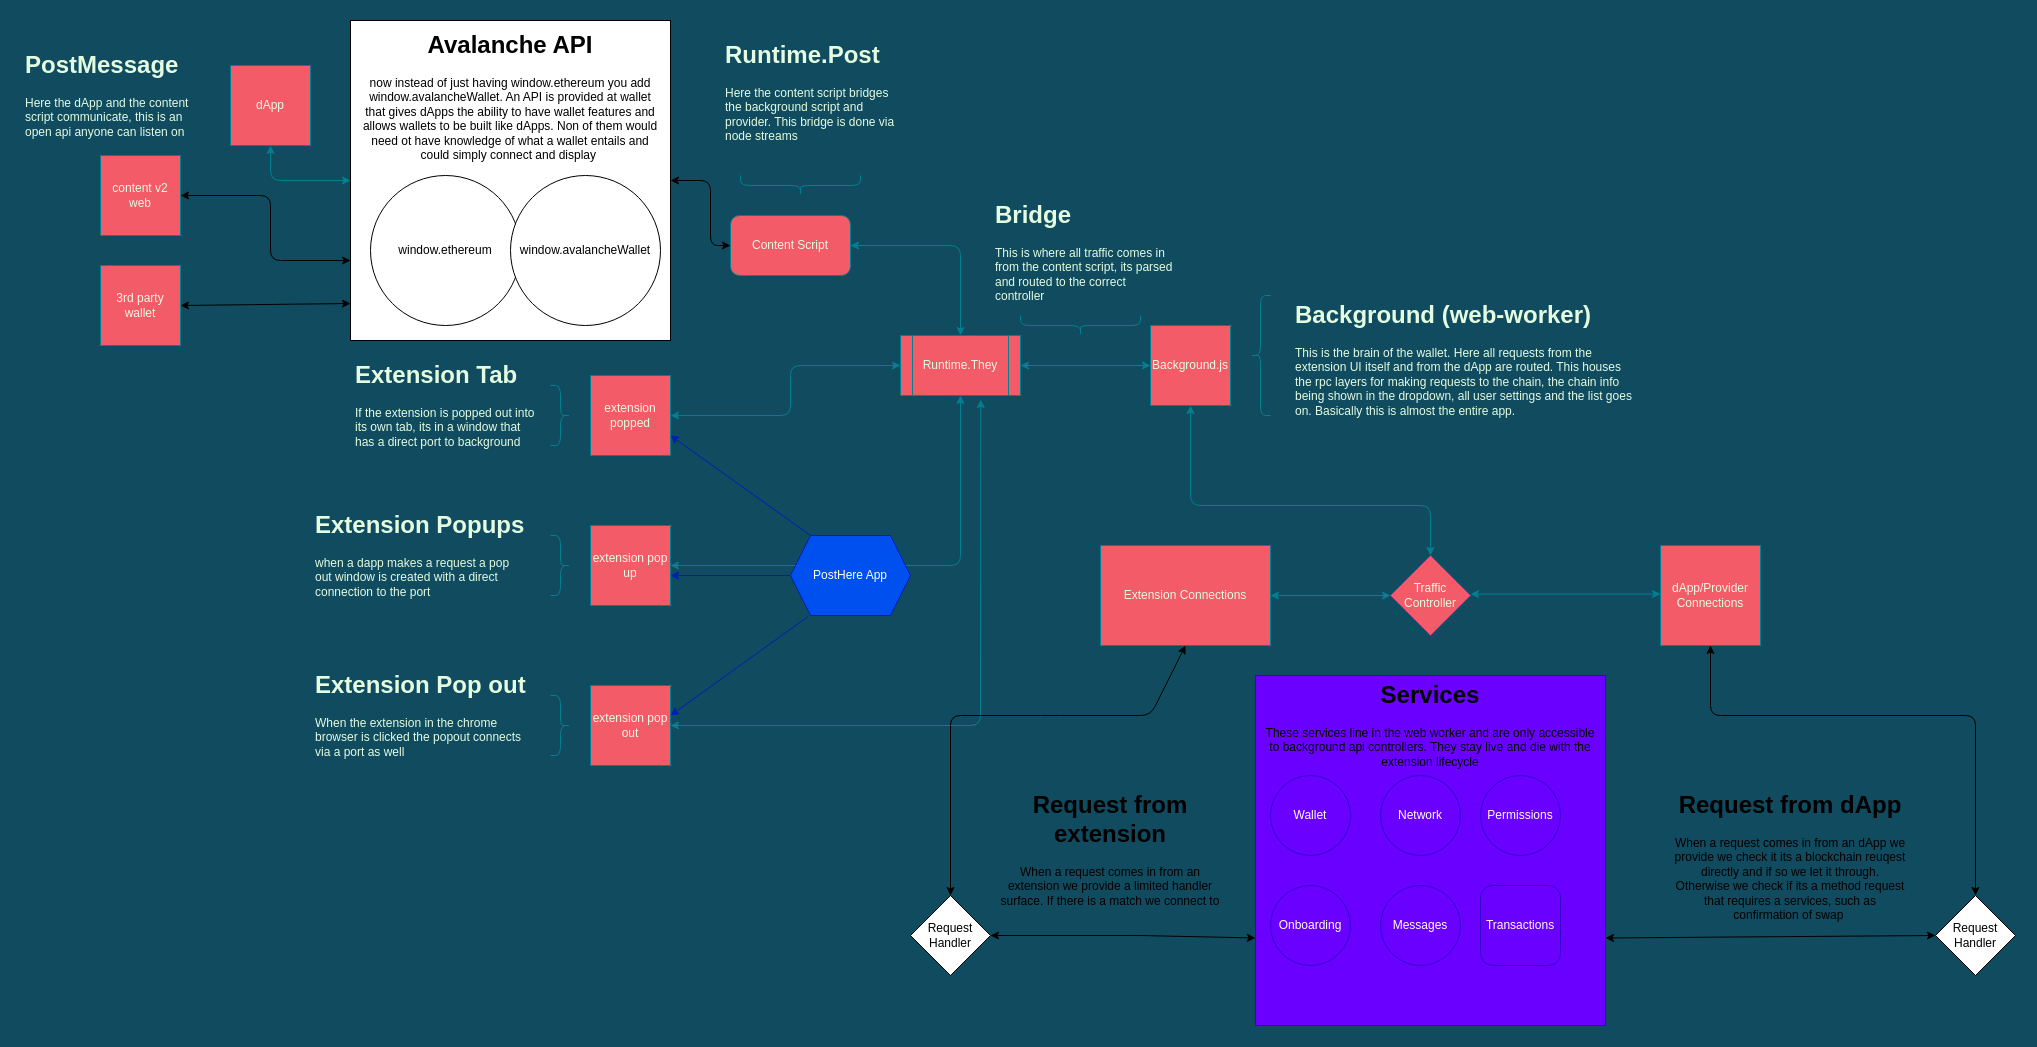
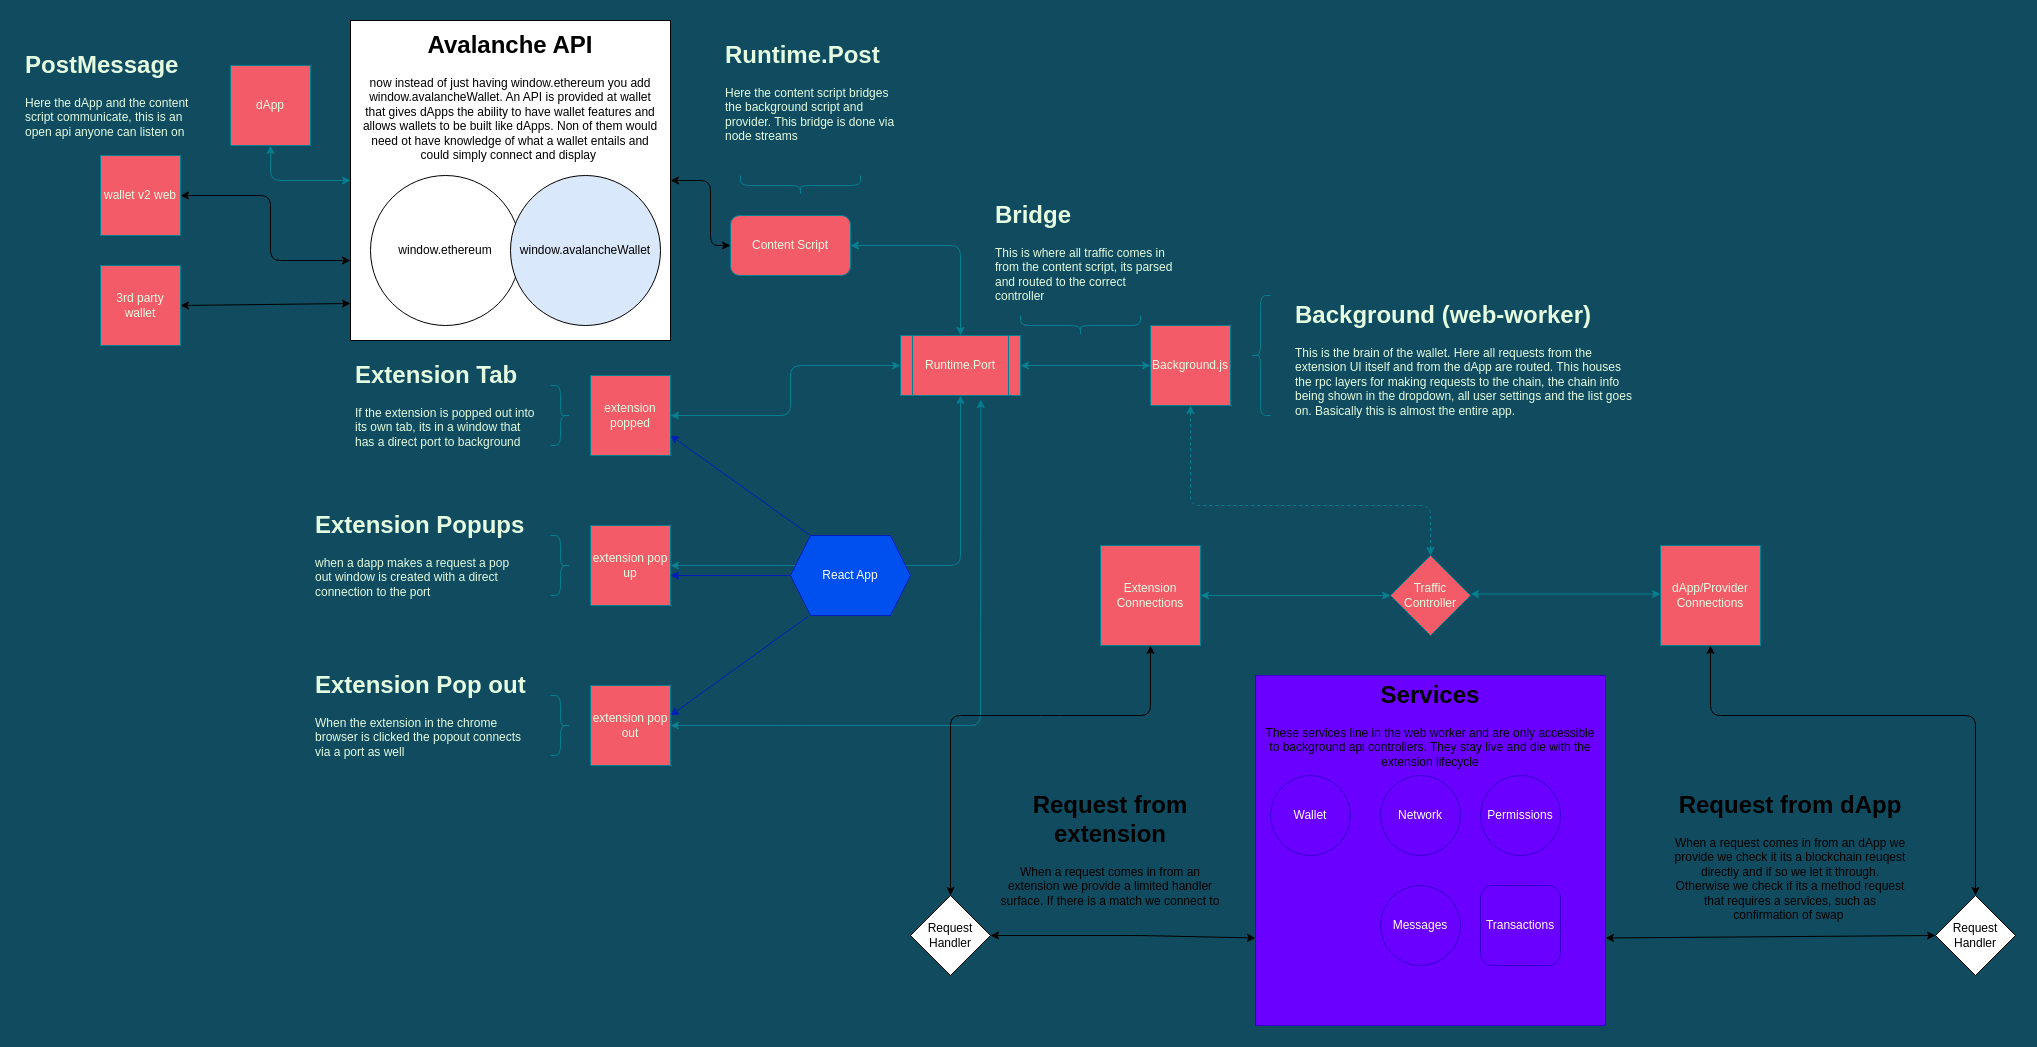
node "content v2 web": label "content v2 web" -> "wallet v2 web"
node "window.avalancheWallet": fillcolor #ffffff -> #dae8fc
node "Runtime.They": label "Runtime.They" -> "Runtime.Port"
edge "Background.js" -- "Traffic Controller": style solid -> dashed
node "PostHere App": label "PostHere App" -> "React App"
node "Extension Connections": size 170x100 -> 100x100
node "Onboarding": removed
